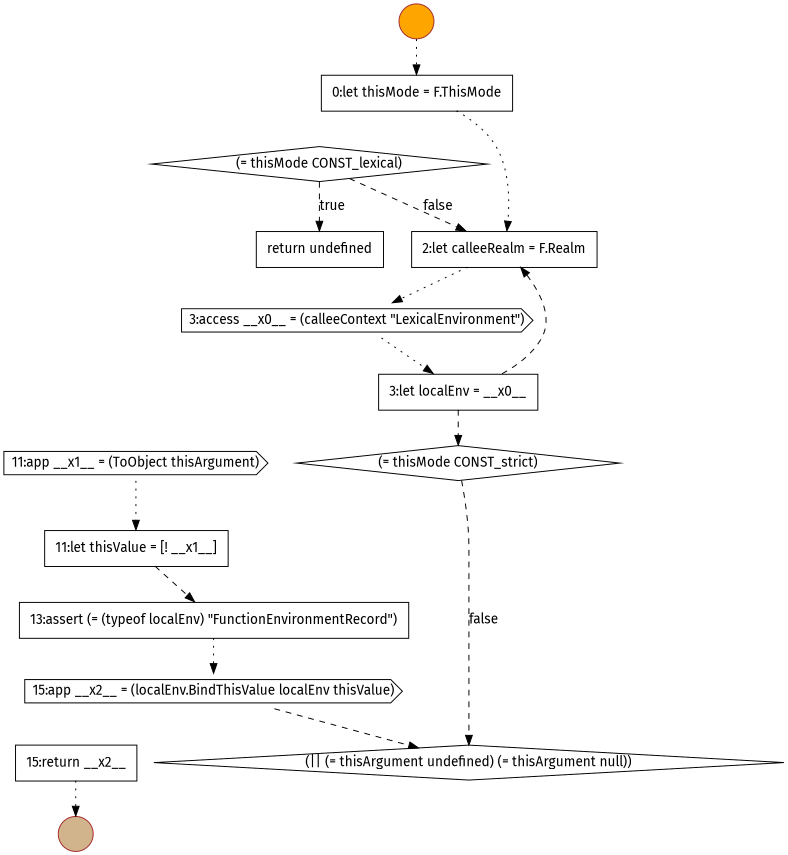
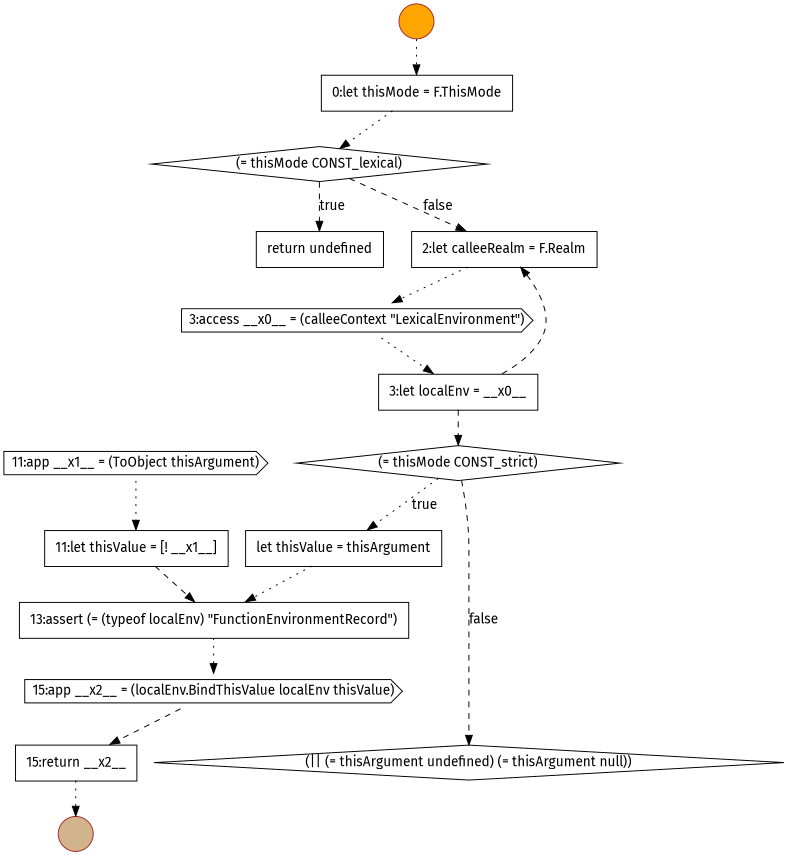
edge "0:let thisMode = F.ThisMode" -> "2:let calleeRealm = F.Realm": now "0:let thisMode = F.ThisMode" -> "(= thisMode CONST_lexical)"
node "let thisValue = thisArgument": added
edge "15:app __x2__ = (localEnv.BindThisValue localEnv thisValue)" -> "(|| (= thisArgument undefined) (= thisArgument null))": now "15:app __x2__ = (localEnv.BindThisValue localEnv thisValue)" -> "15:return __x2__"
